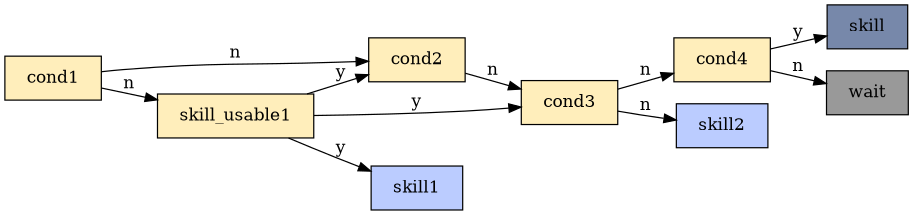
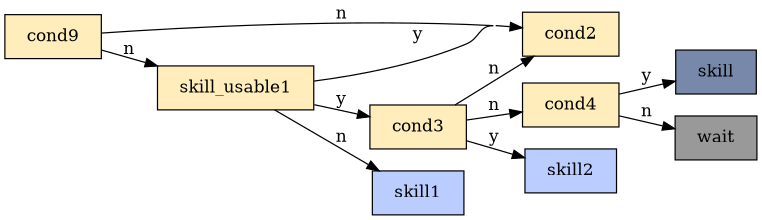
node "cond1": label "cond1" -> "cond9"
edge "cond2" -> "cond3": reversed
edge "cond3" -> "skill2": label "n" -> "y"
edge "skill_usable1" -> "skill1": label "y" -> "n"
